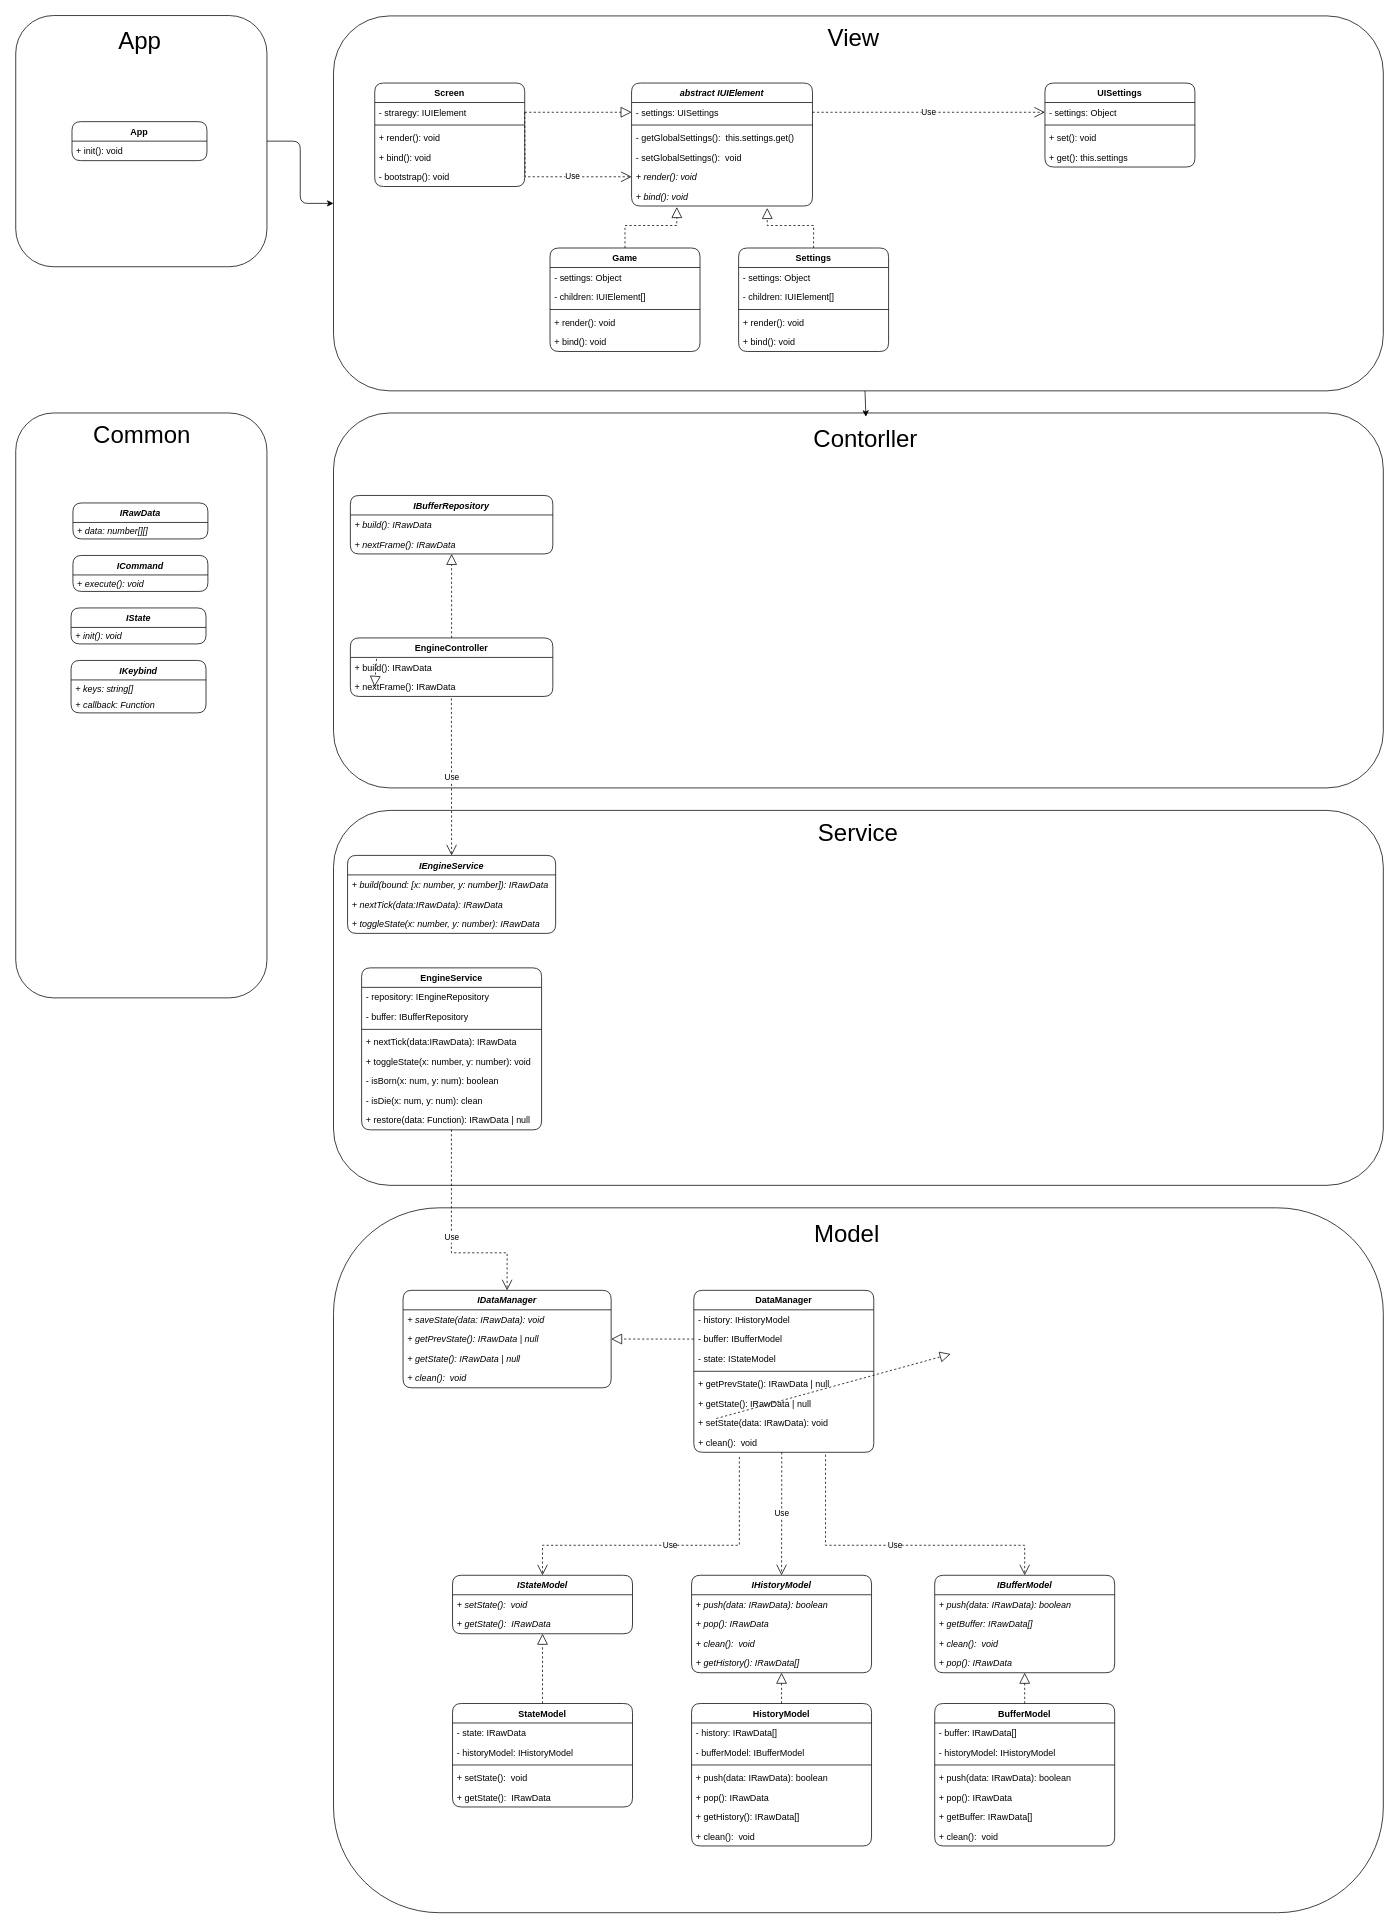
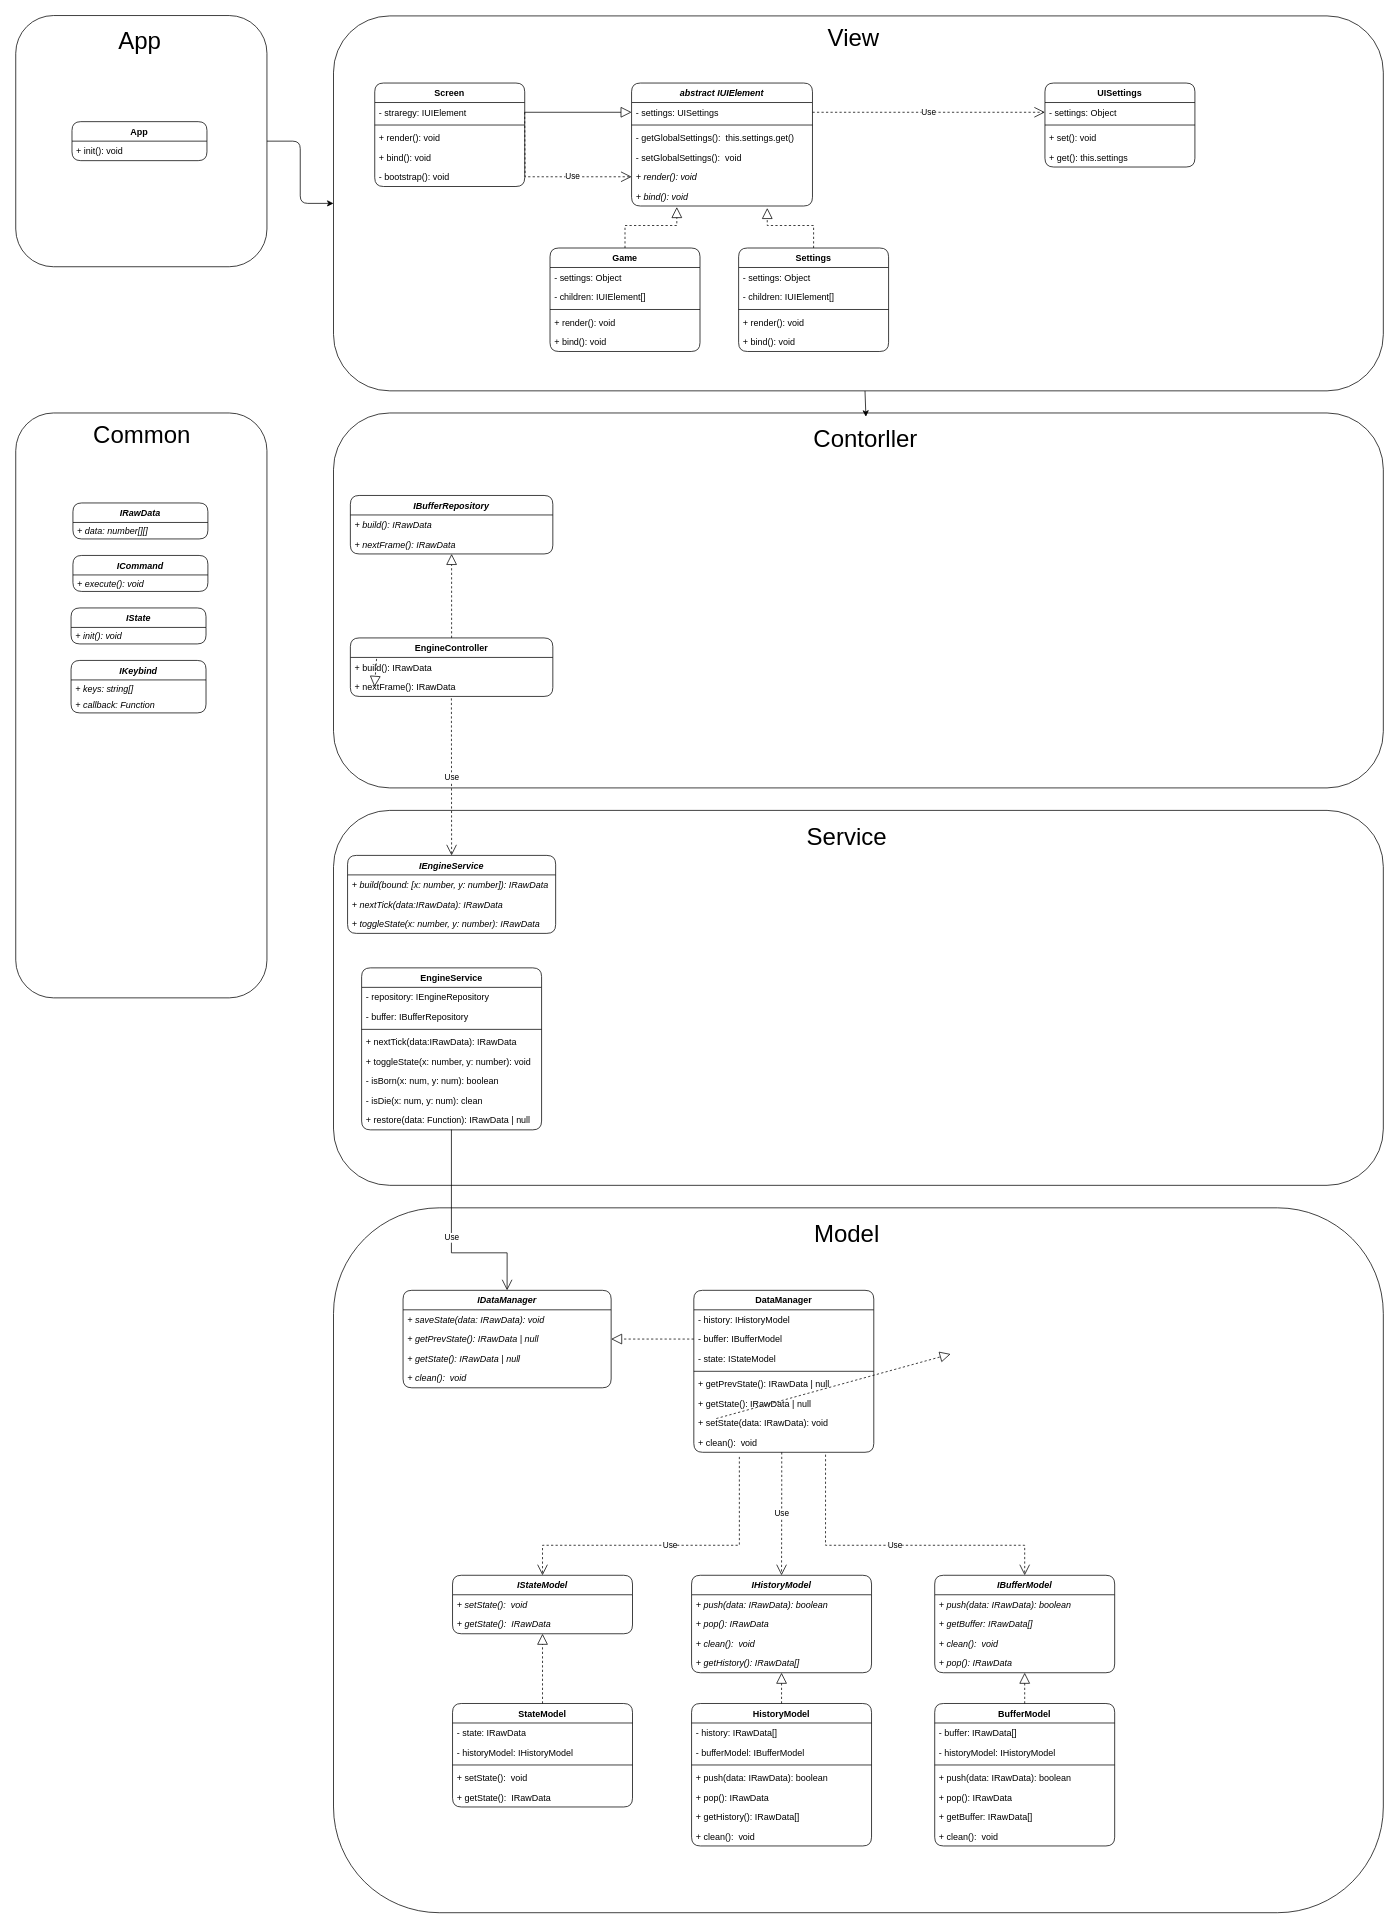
edge "- straregy: IUIElement" -> "- settings: UISettings": style dashed -> solid
node "Service": moved (859, 833) -> (847, 837)
edge "+ restore(data: Function): IRawData | null" -> "IDataManager": style dashed -> solid
